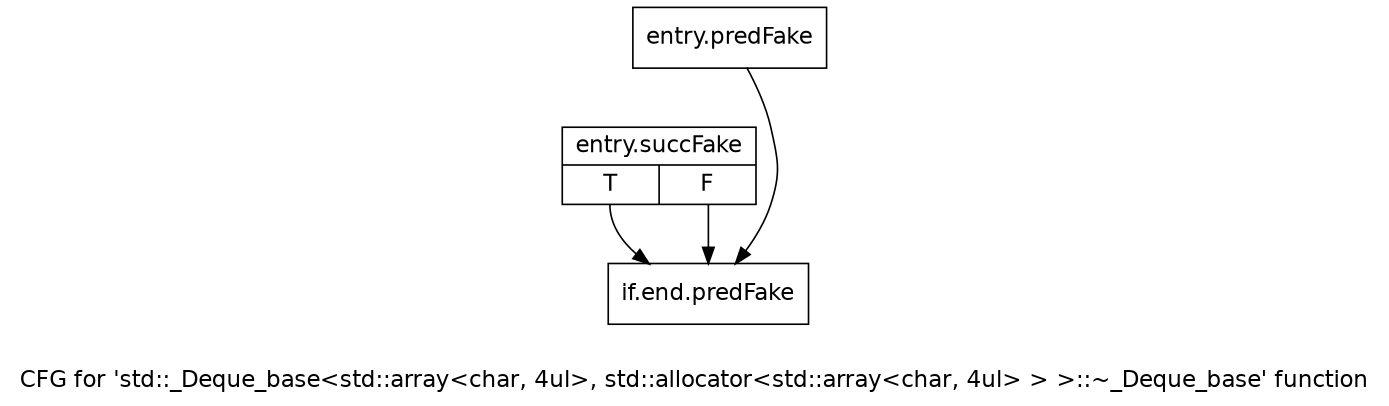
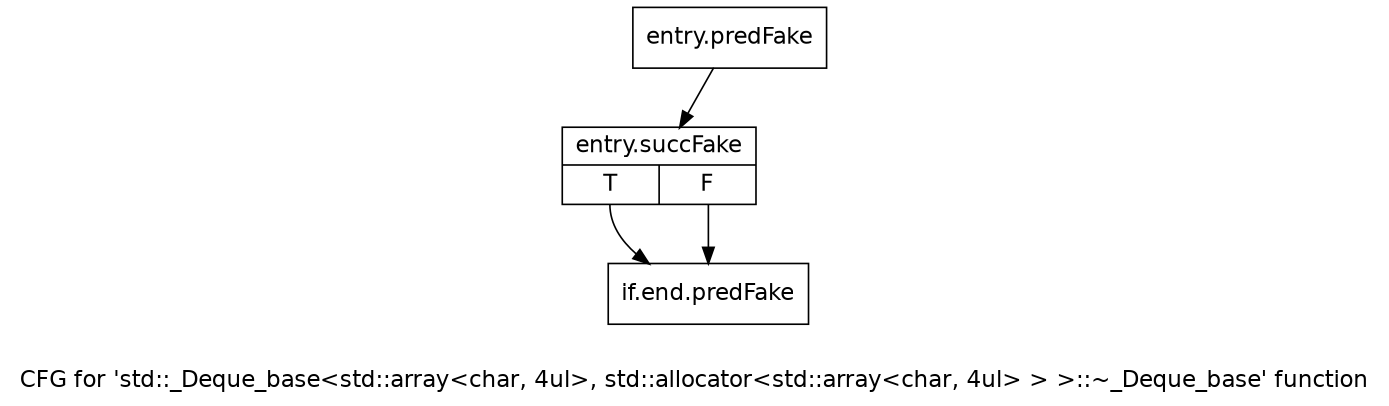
edge "entry.predFake" -> "if.end.predFake": now "entry.predFake" -> "entry.succFake"
